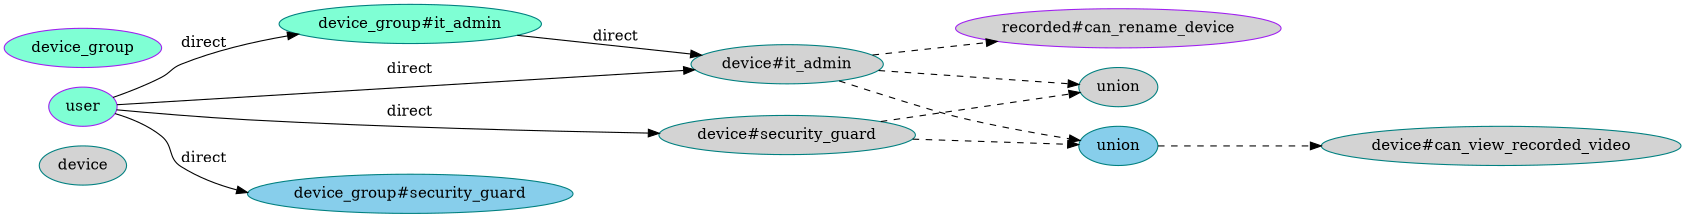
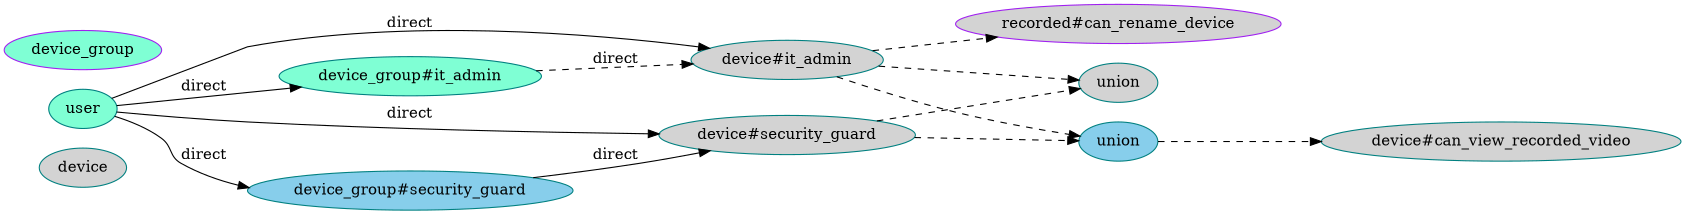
edge "device_group#it_admin" -> "device#it_admin": style solid -> dashed
node "user": color purple -> teal
edge "device_group#security_guard" -> "device#security_guard": added, label "direct"
